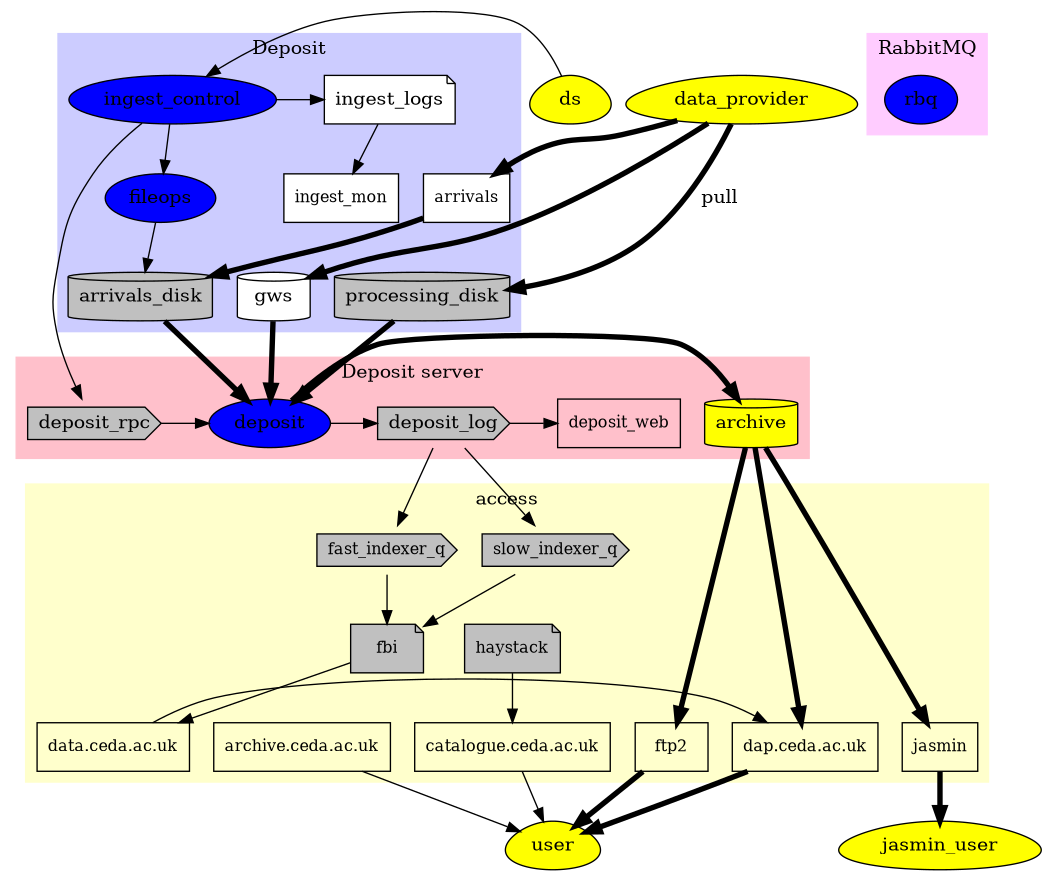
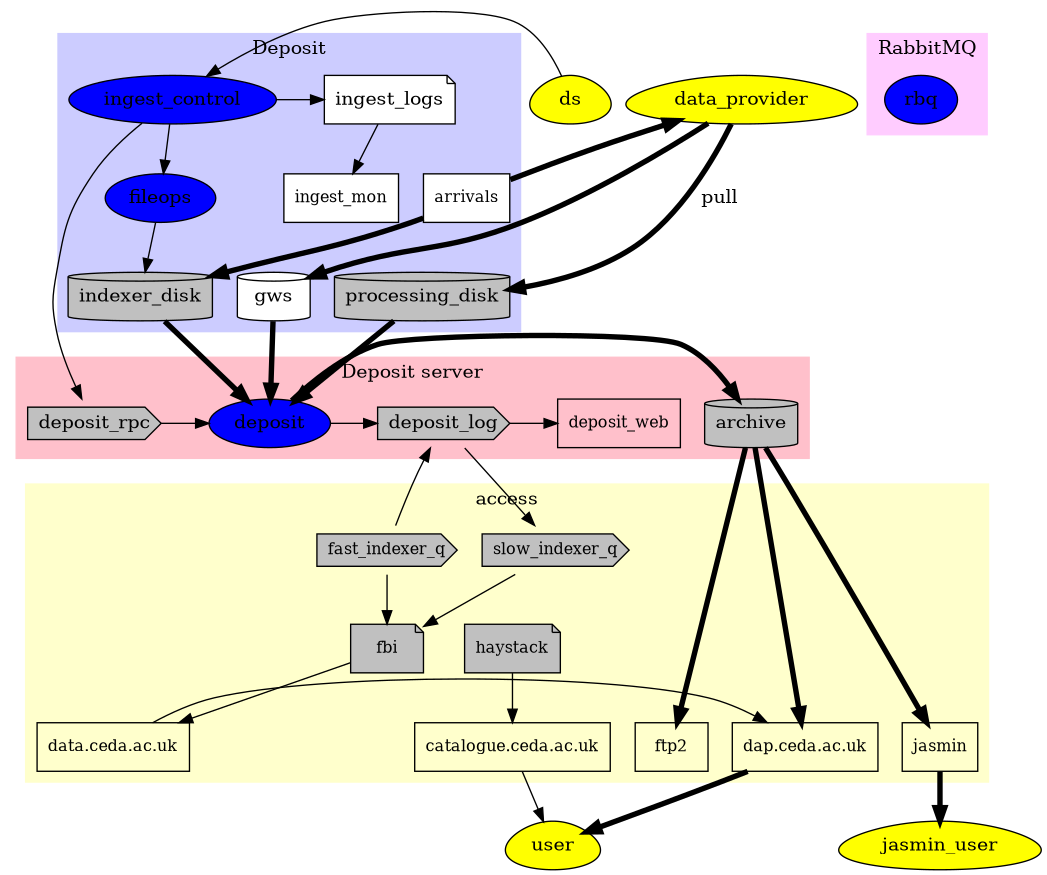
edge "data_provider" -> "arrivals": reversed
node "arrivals_disk": label "arrivals_disk" -> "indexer_disk"
node "archive": fillcolor yellow -> gray
edge "deposit_log" -> "fast_indexer_q": reversed
node "archive.ceda.ac.uk": removed
edge "ftp2" -> "user": removed
